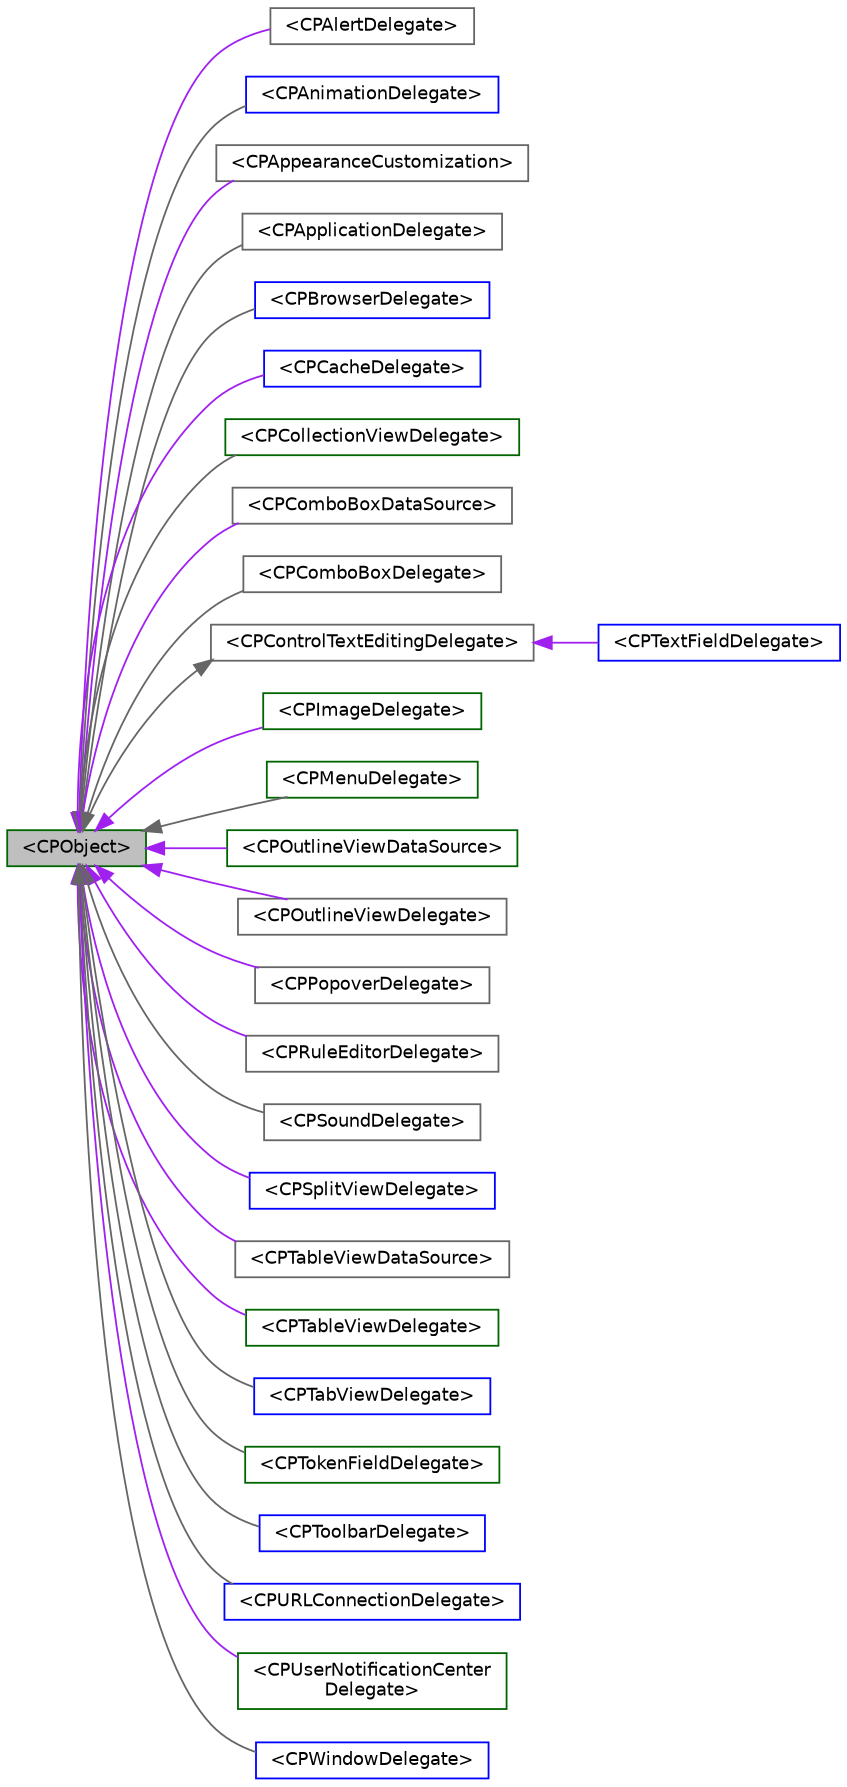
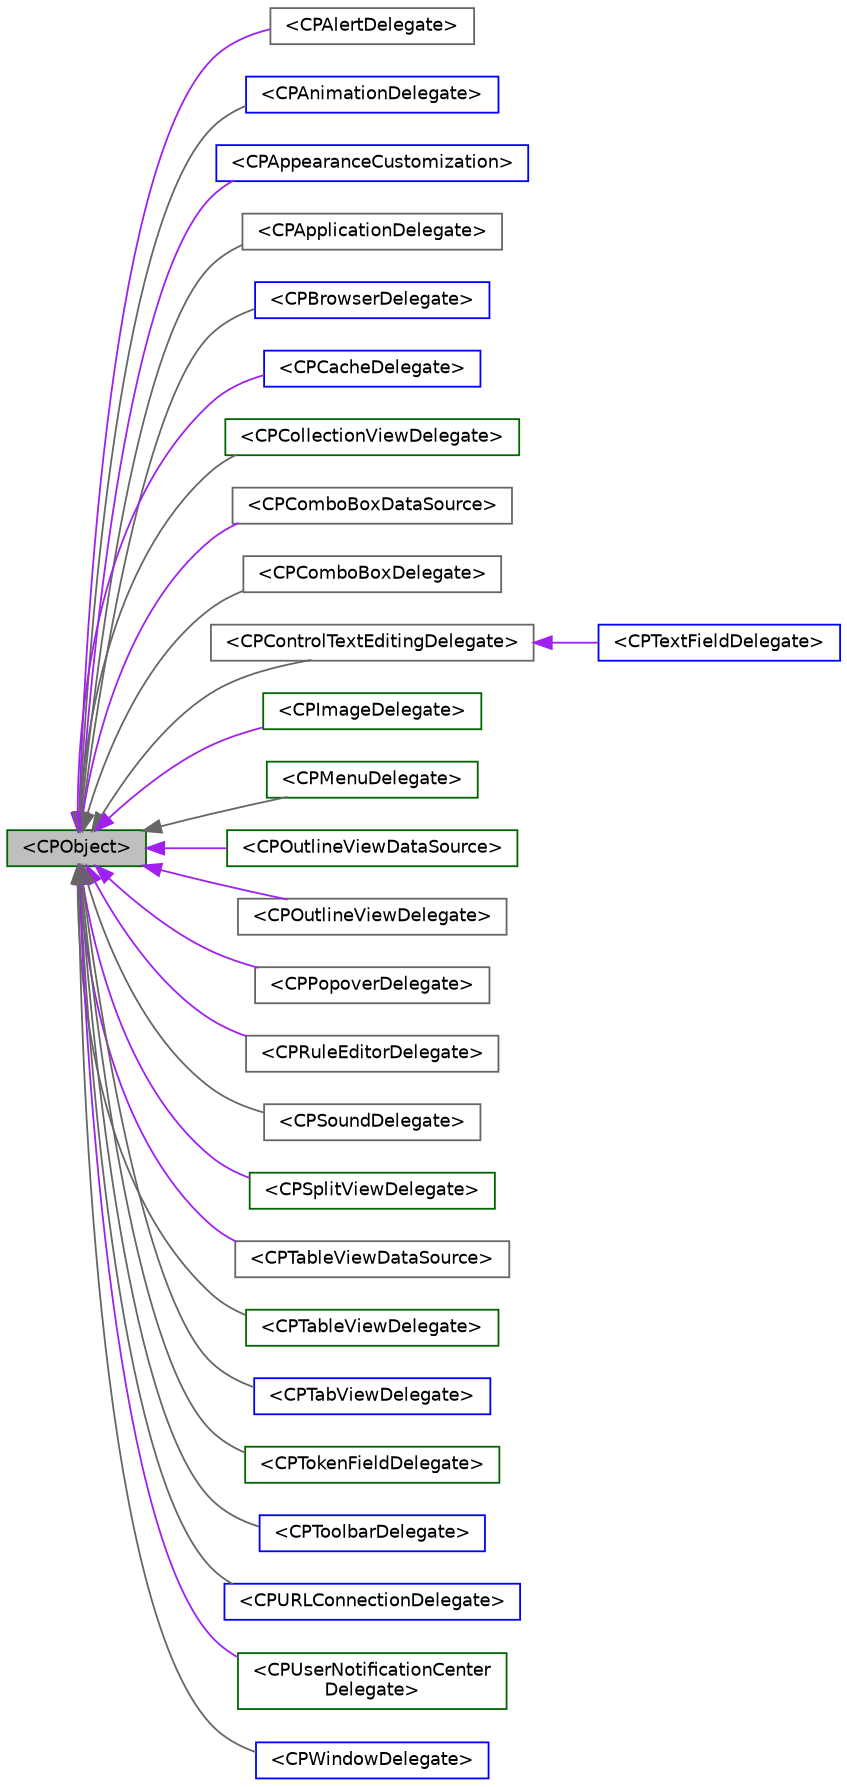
node "<CPAppearanceCustomization>": color gray40 -> blue
edge "<CPObject>" -> "<CPControlTextEditingDelegate>": reversed
edge "<CPTableViewDelegate>" -> "<CPObject>": color purple -> gray40
node "<CPSplitViewDelegate>": color blue -> darkgreen
